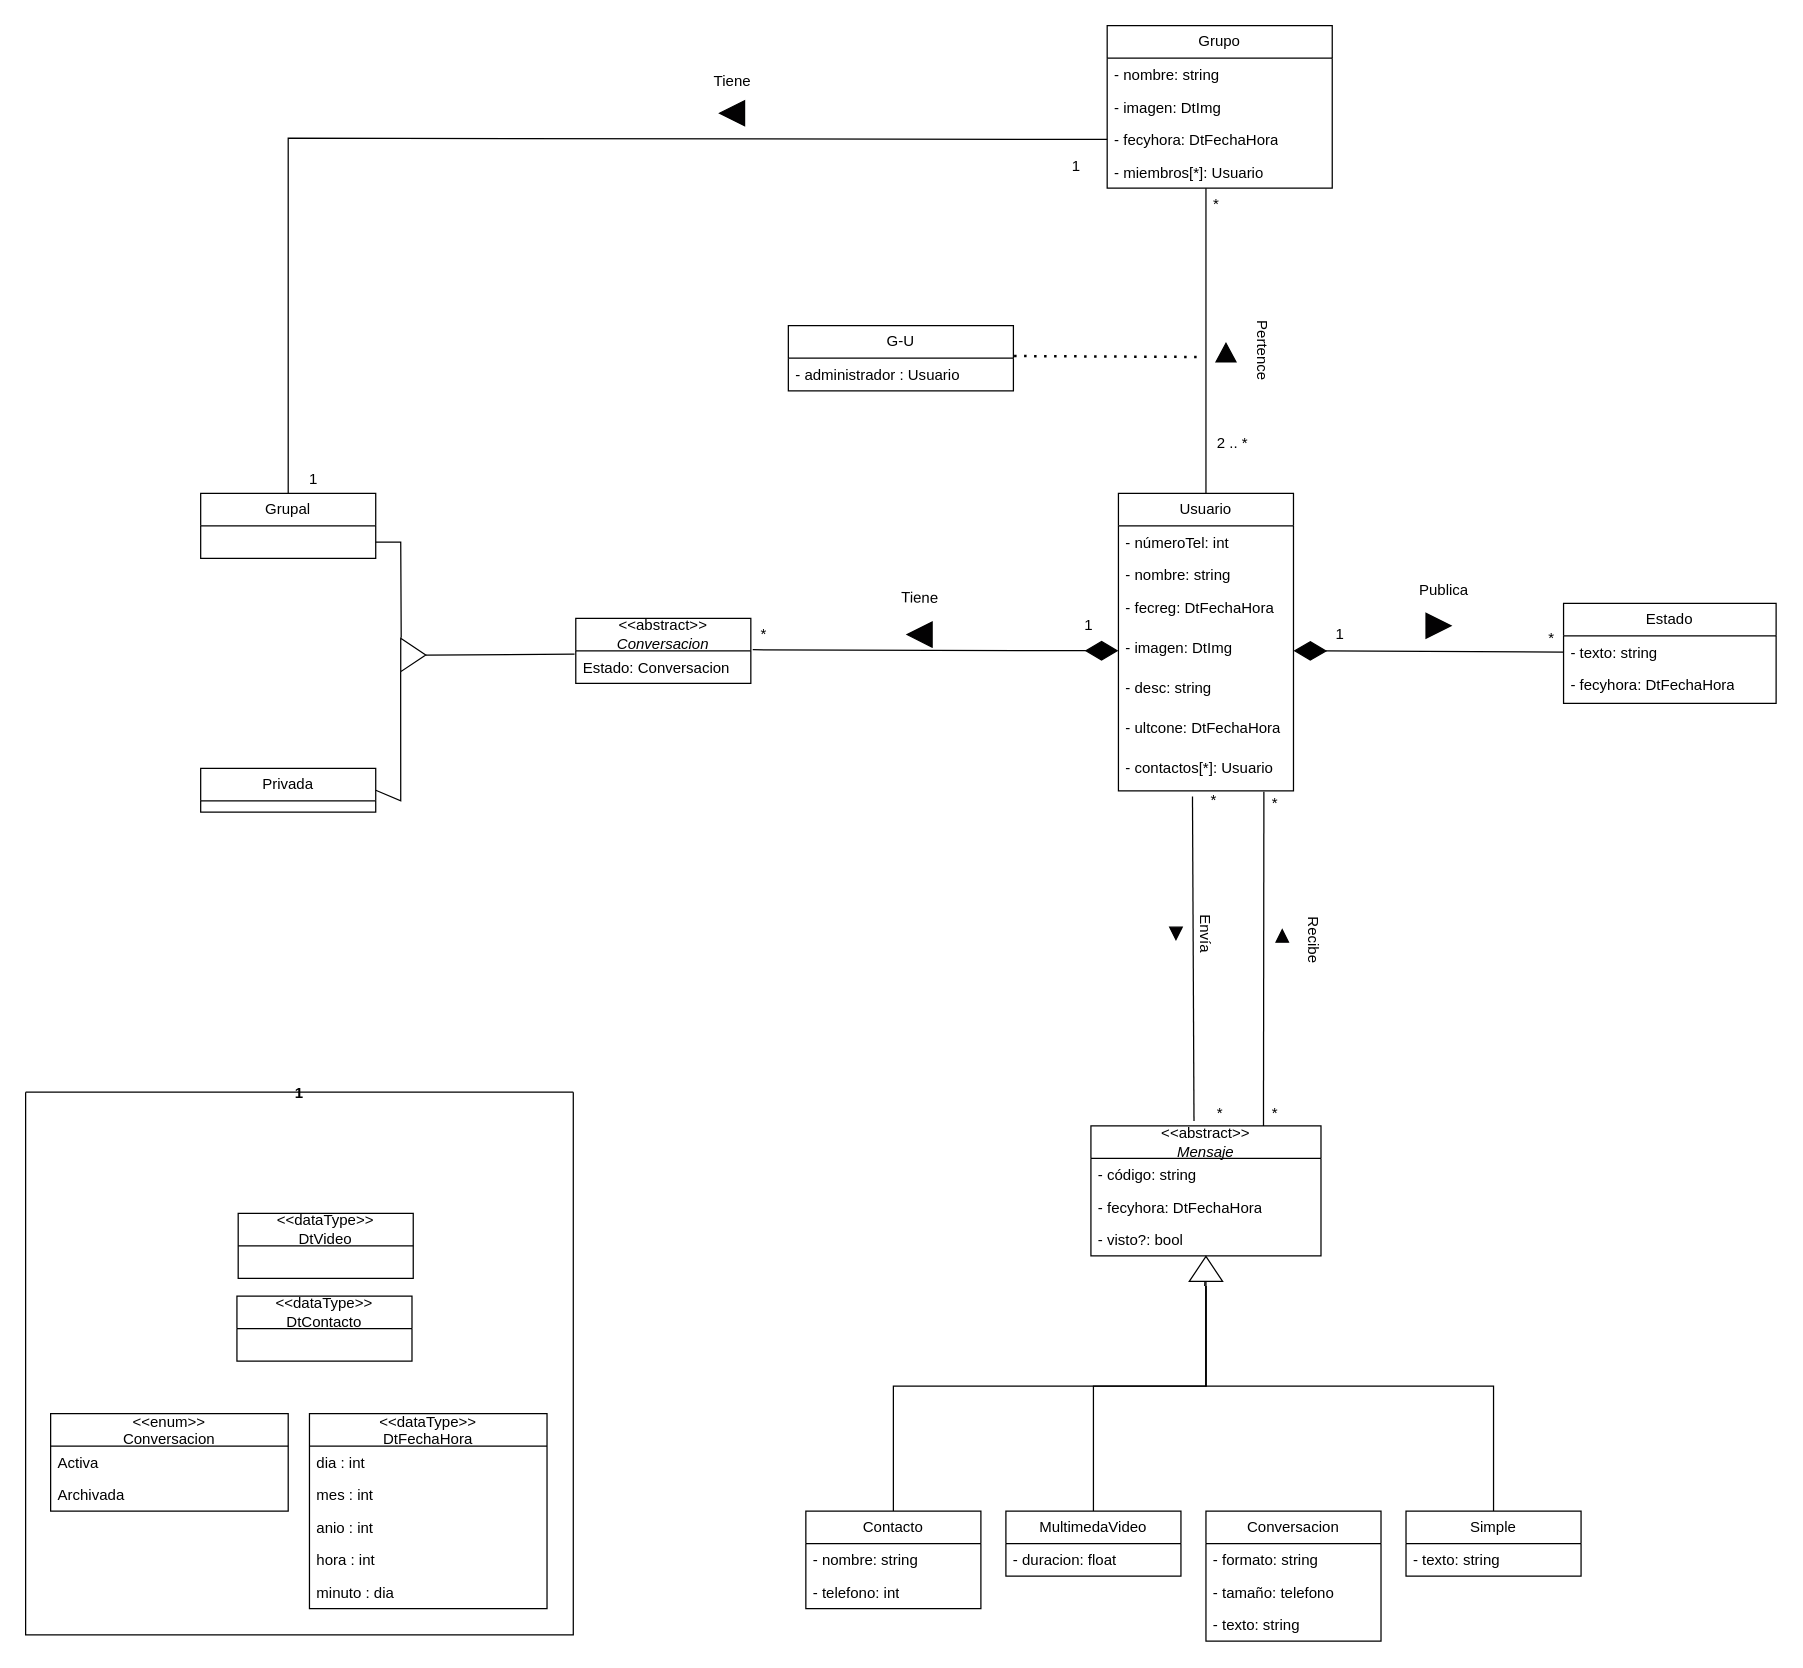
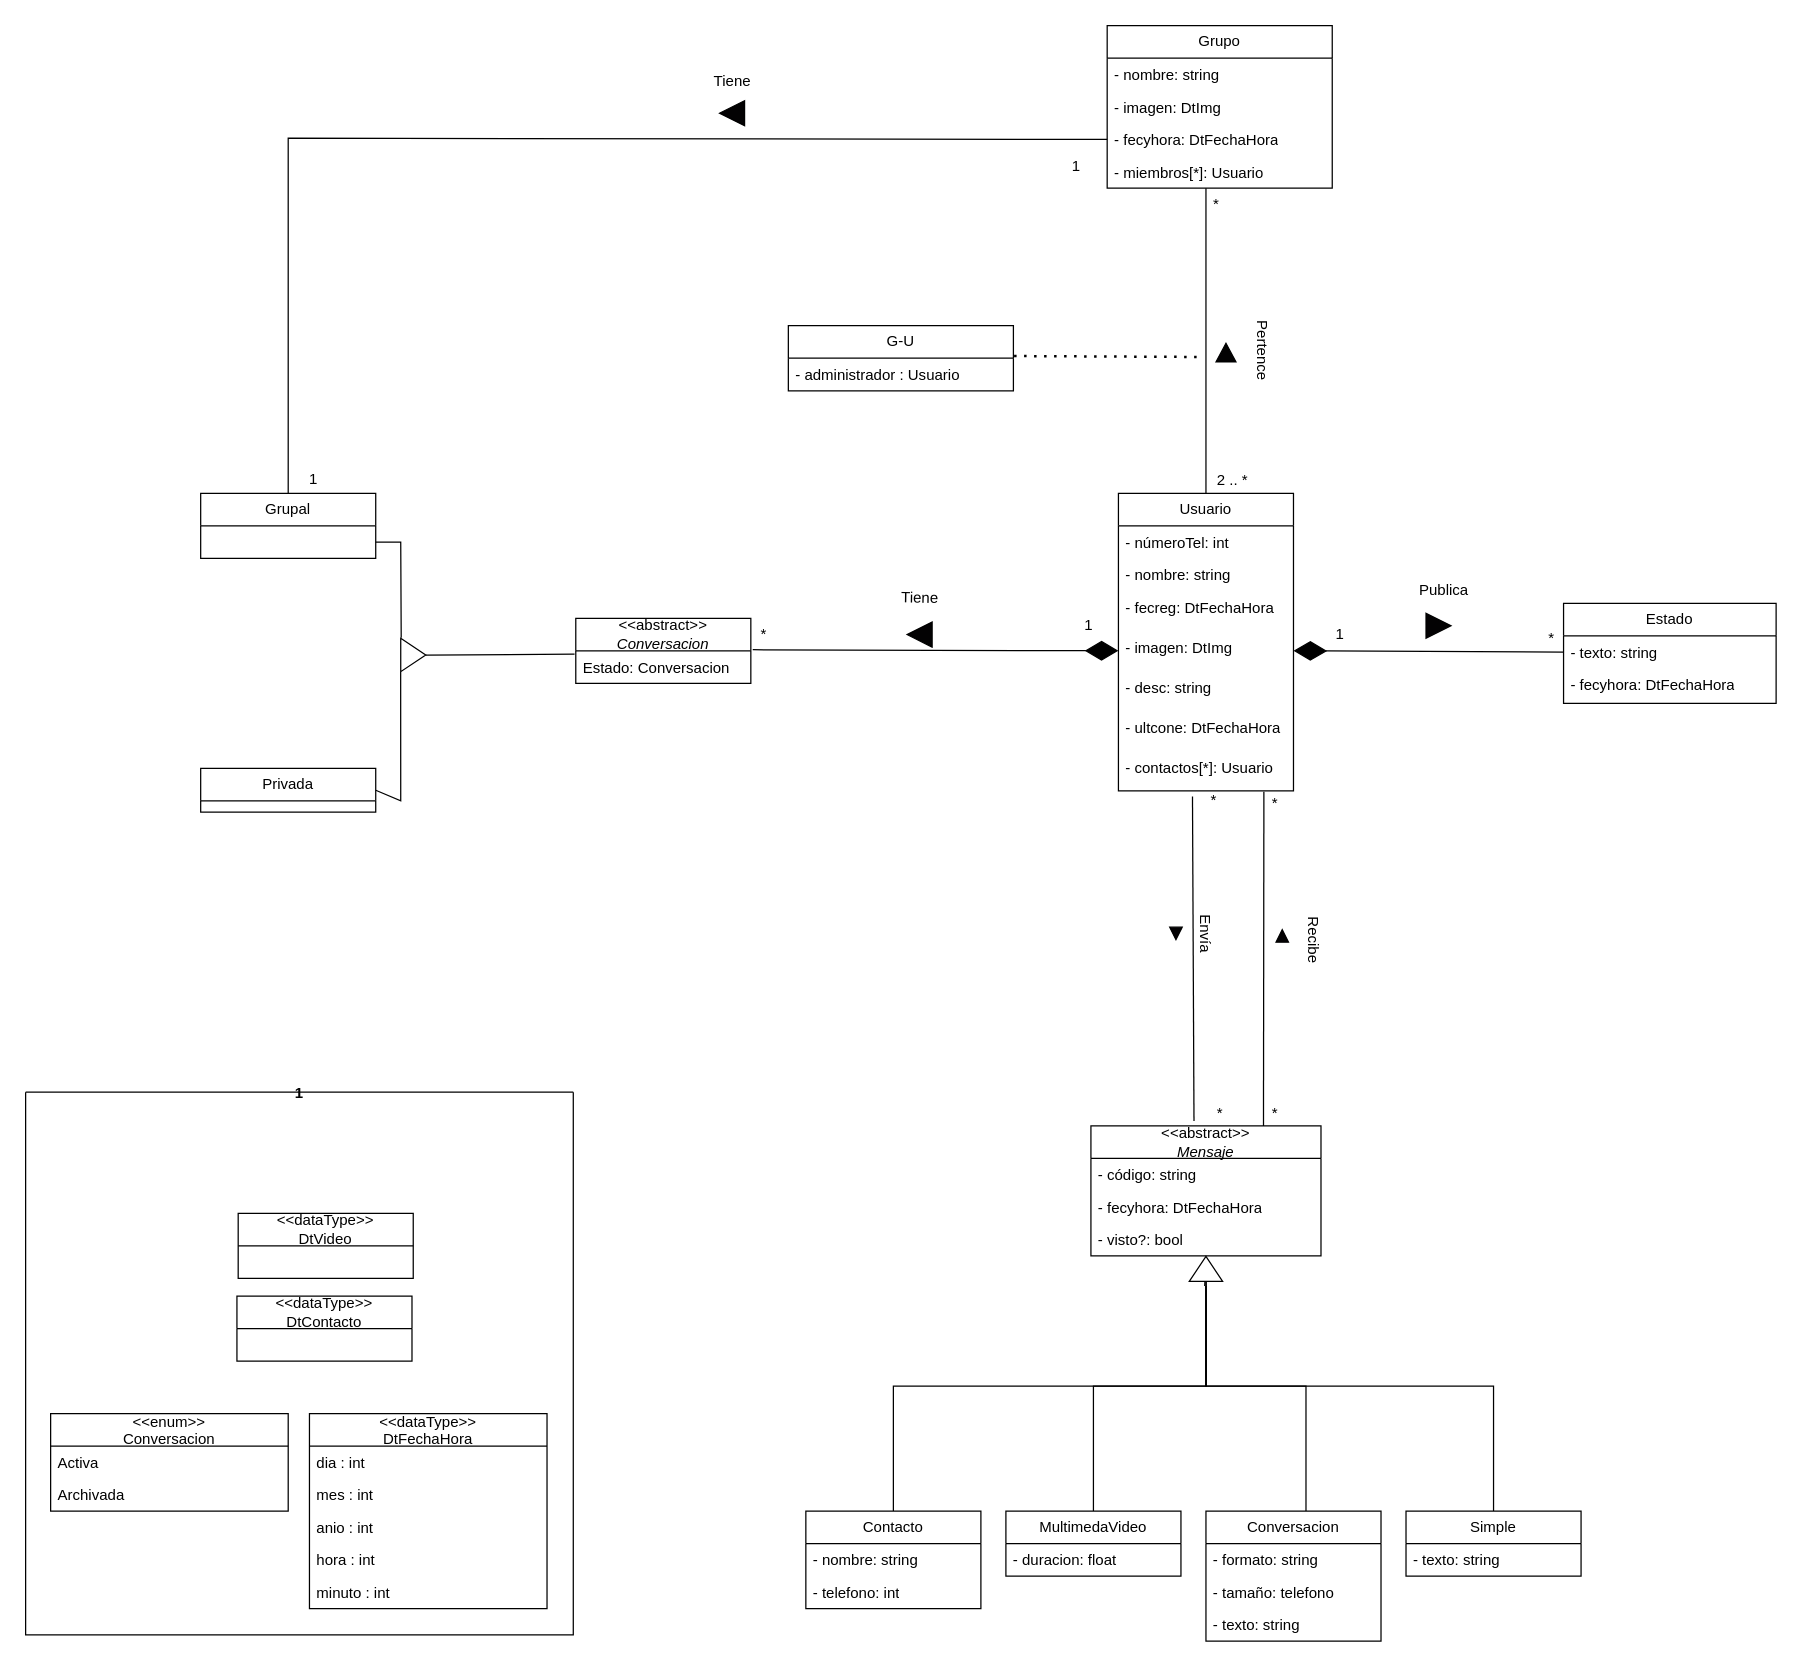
node "2 .. *": moved (1232, 443) -> (1232, 481)
edge "- visto?: bool" -- "Conversacion": added
node "minuto : dia": label "minuto : dia" -> "minuto : int"
